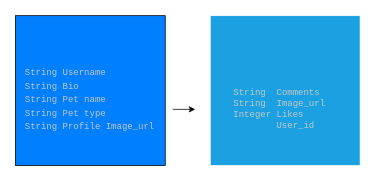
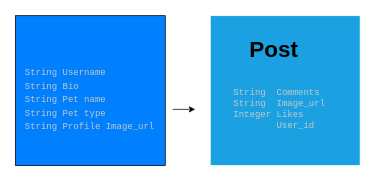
node "Post": added
